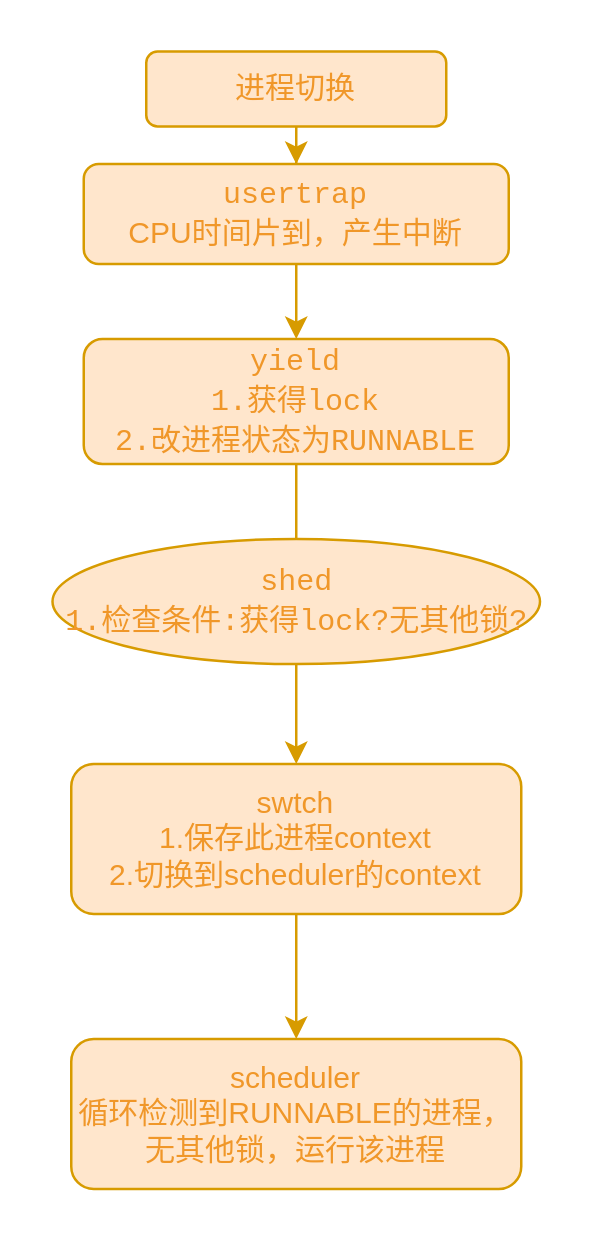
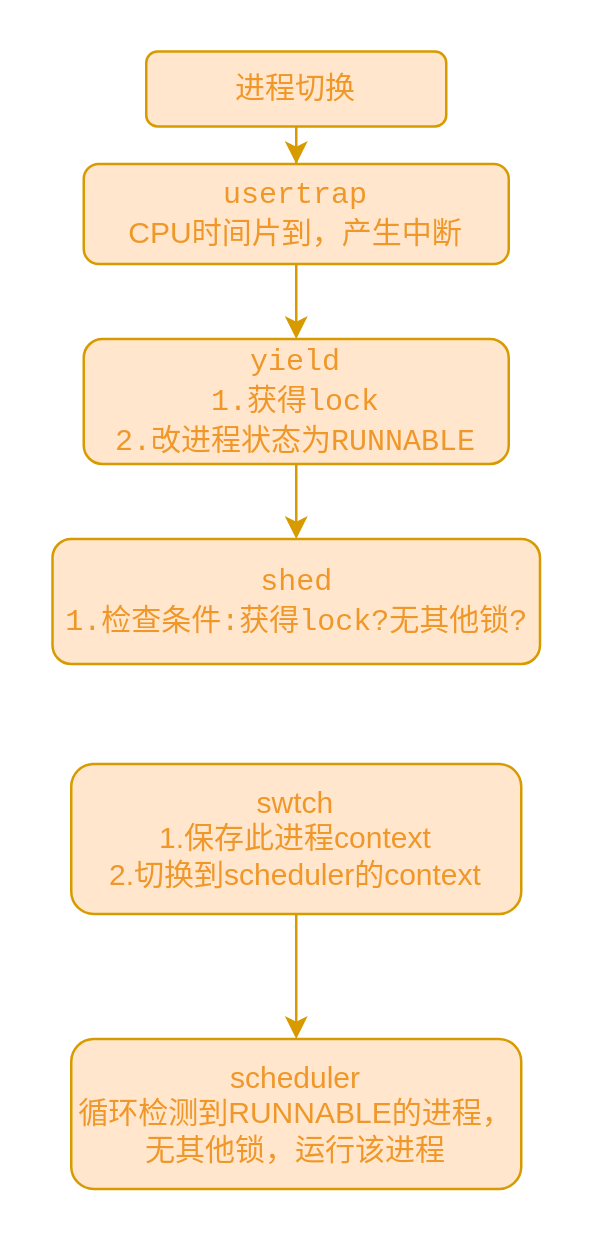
edge "yield 1.获得lock 2.改进程状态为RUNNABLE" -- "shed 1.检查条件:获得lock?无其他锁?": arrowhead none -> classic
node "shed 1.检查条件:获得lock?无其他锁?": shape ellipse -> rounded rectangle
edge "shed 1.检查条件:获得lock?无其他锁?" -> "swtch 1.保存此进程context 2.切换到scheduler的context": removed
